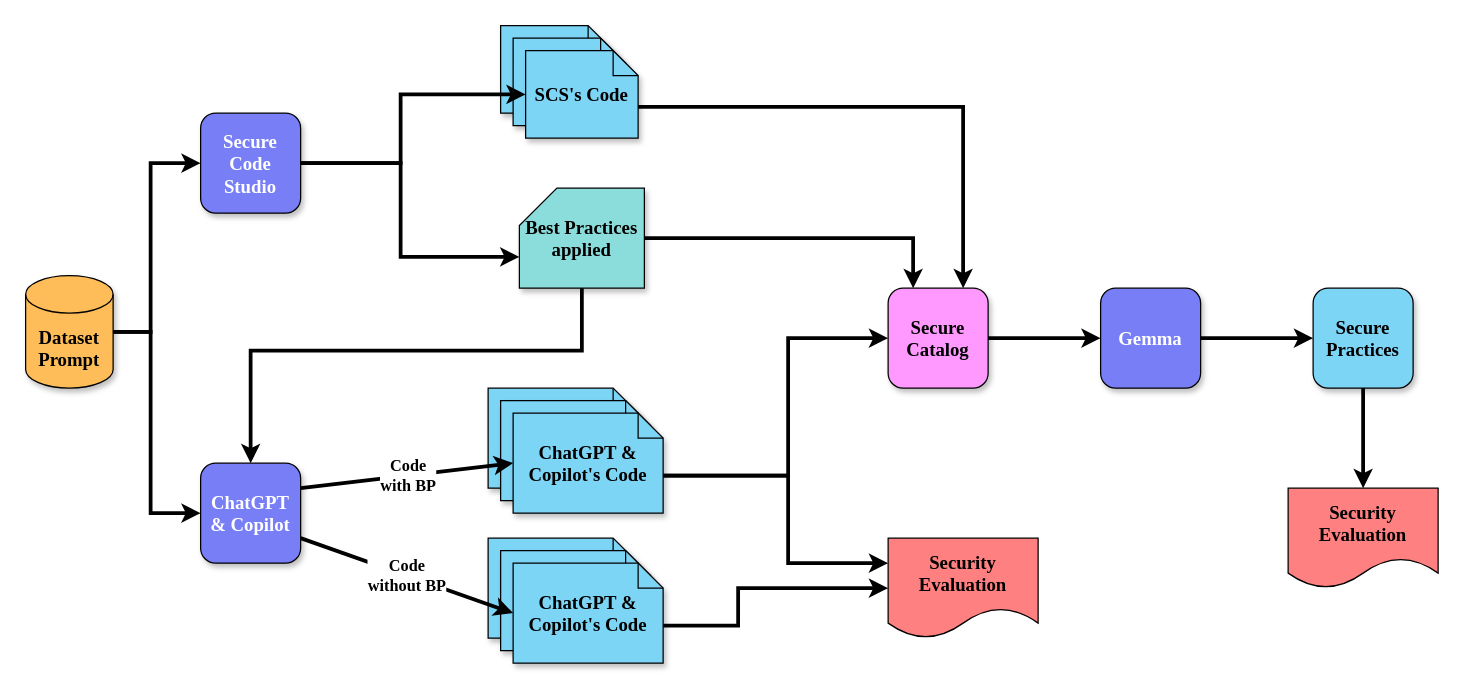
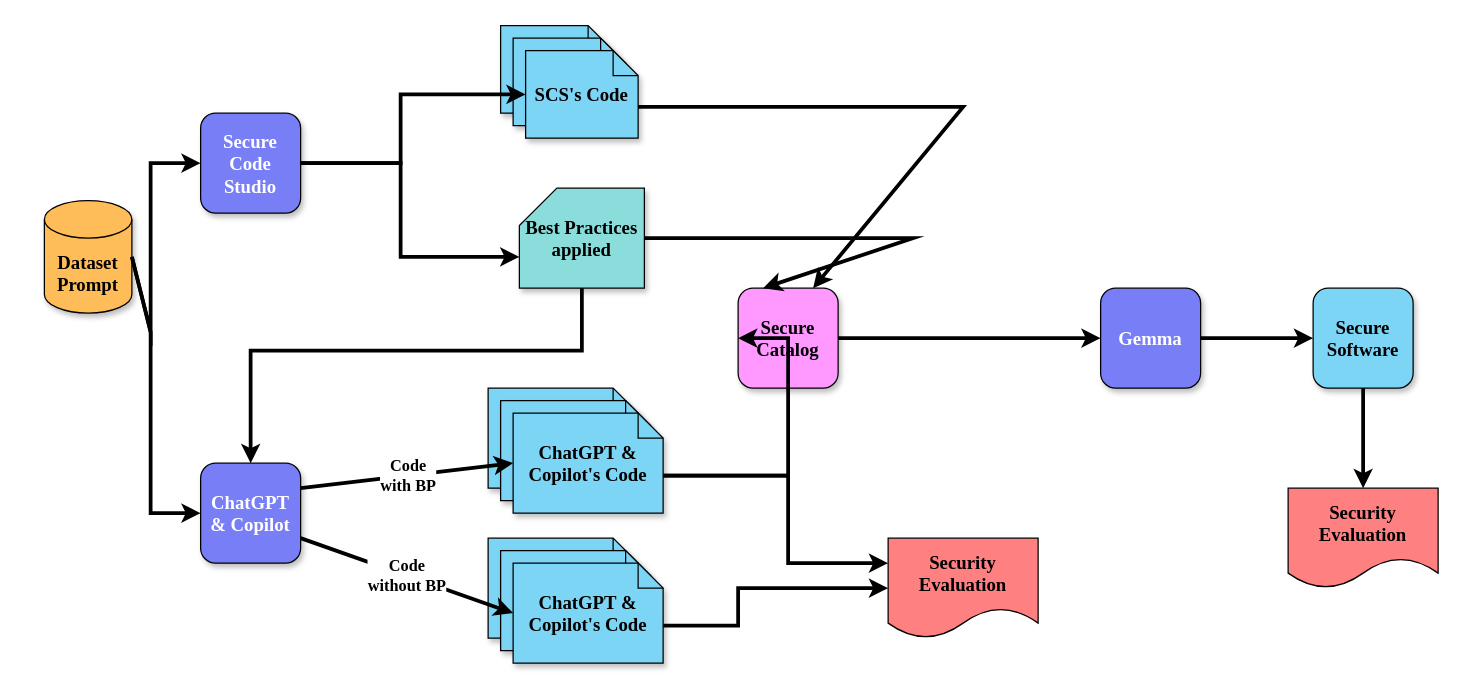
node "Dataset Prompt": moved (69, 332) -> (88, 257)
node "Secure Catalog": moved (938, 338) -> (788, 338)
node "Secure Practices": label "Secure Practices" -> "Secure Software"
